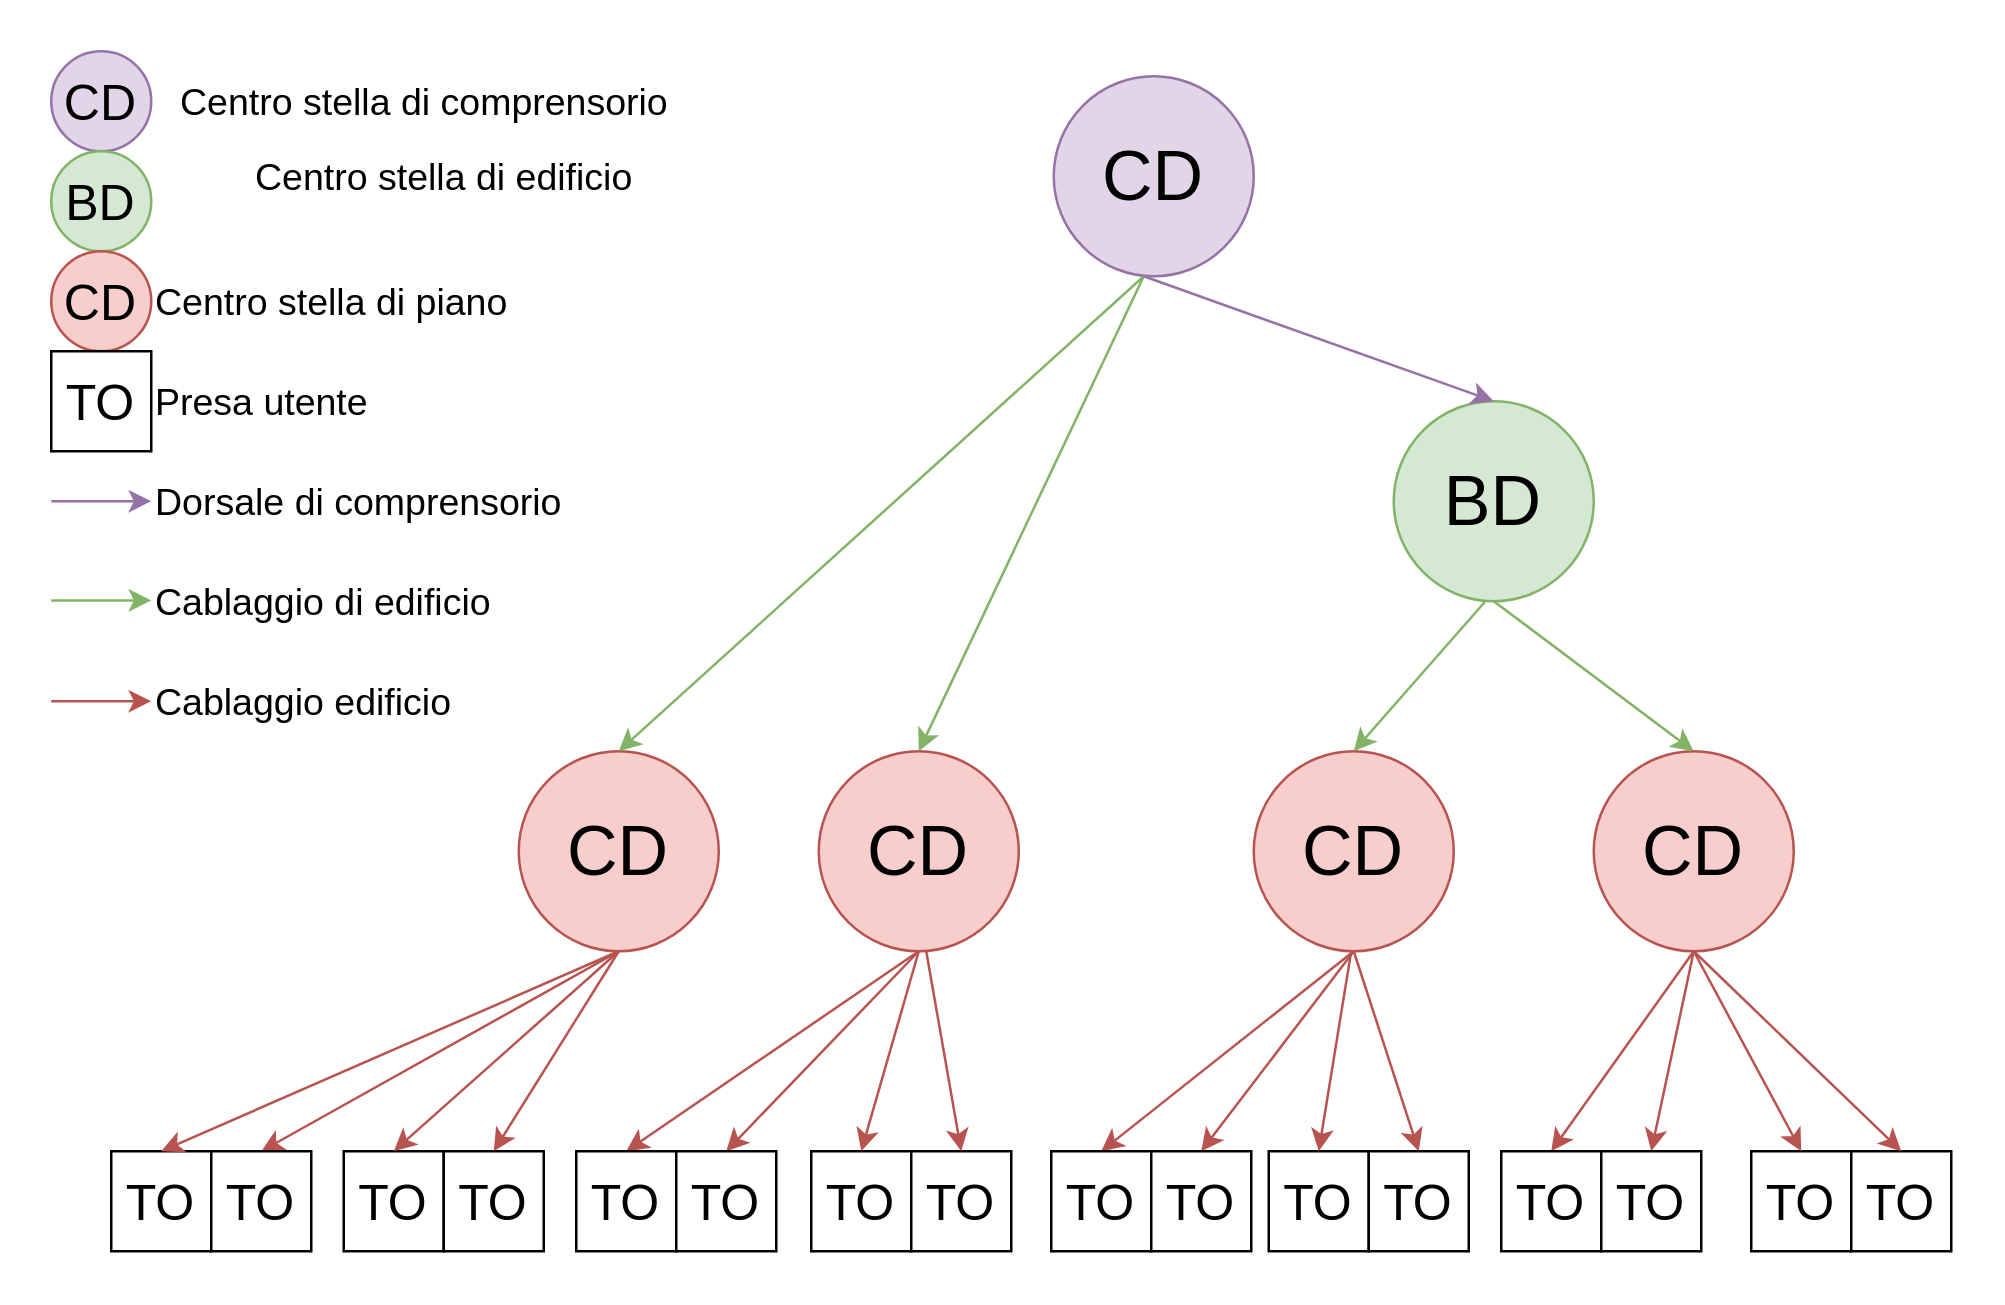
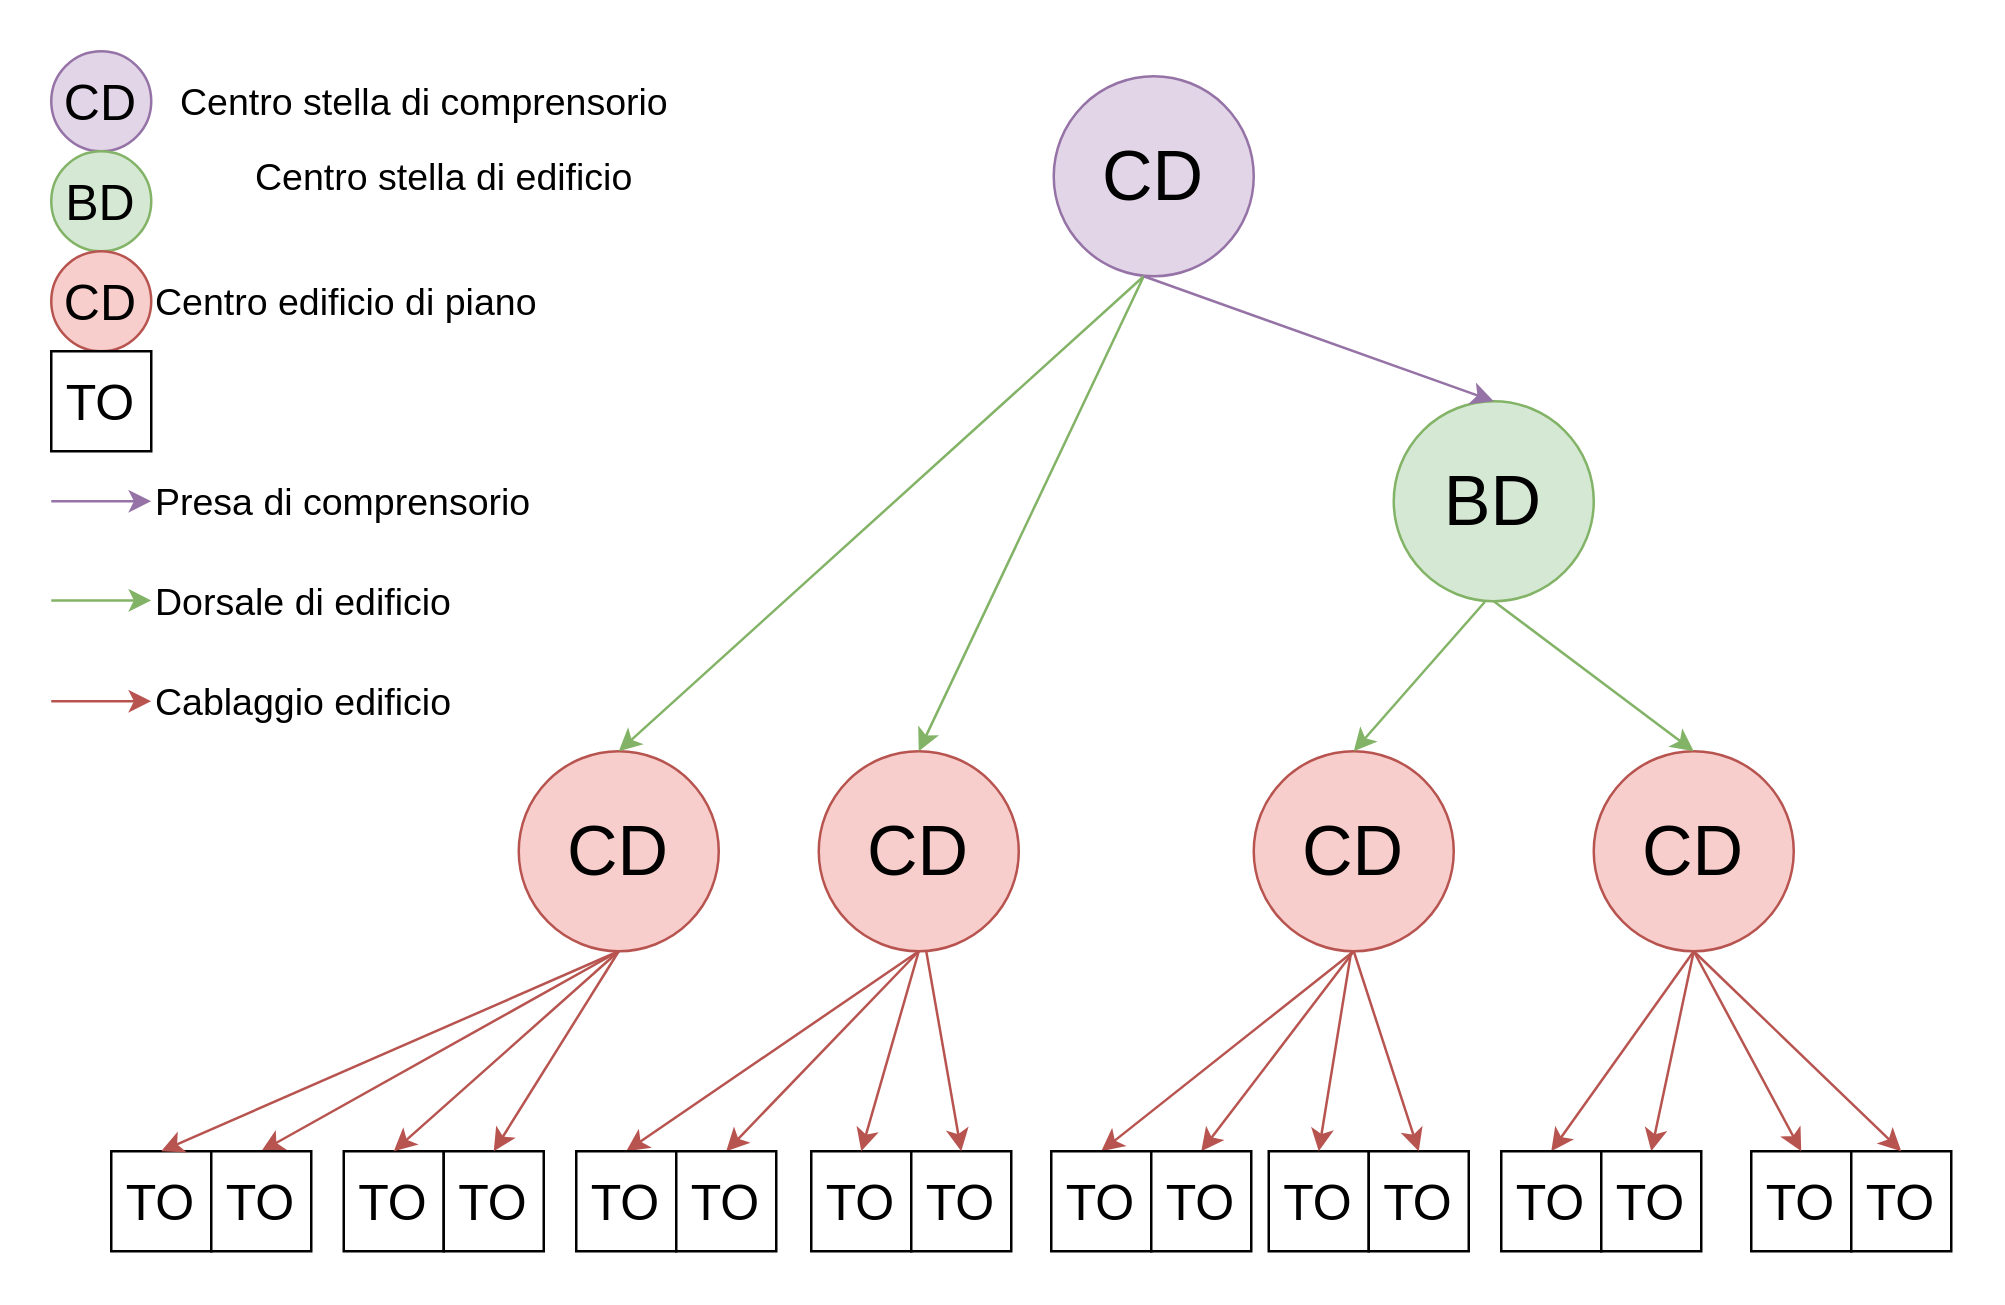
node "Centro stella di piano": label "Centro stella di piano" -> "Centro edificio di piano"
node "Presa utente": removed
node "Dorsale di comprensorio": label "Dorsale di comprensorio" -> "Presa di comprensorio"
node "Cablaggio di edificio": label "Cablaggio di edificio" -> "Dorsale di edificio"
